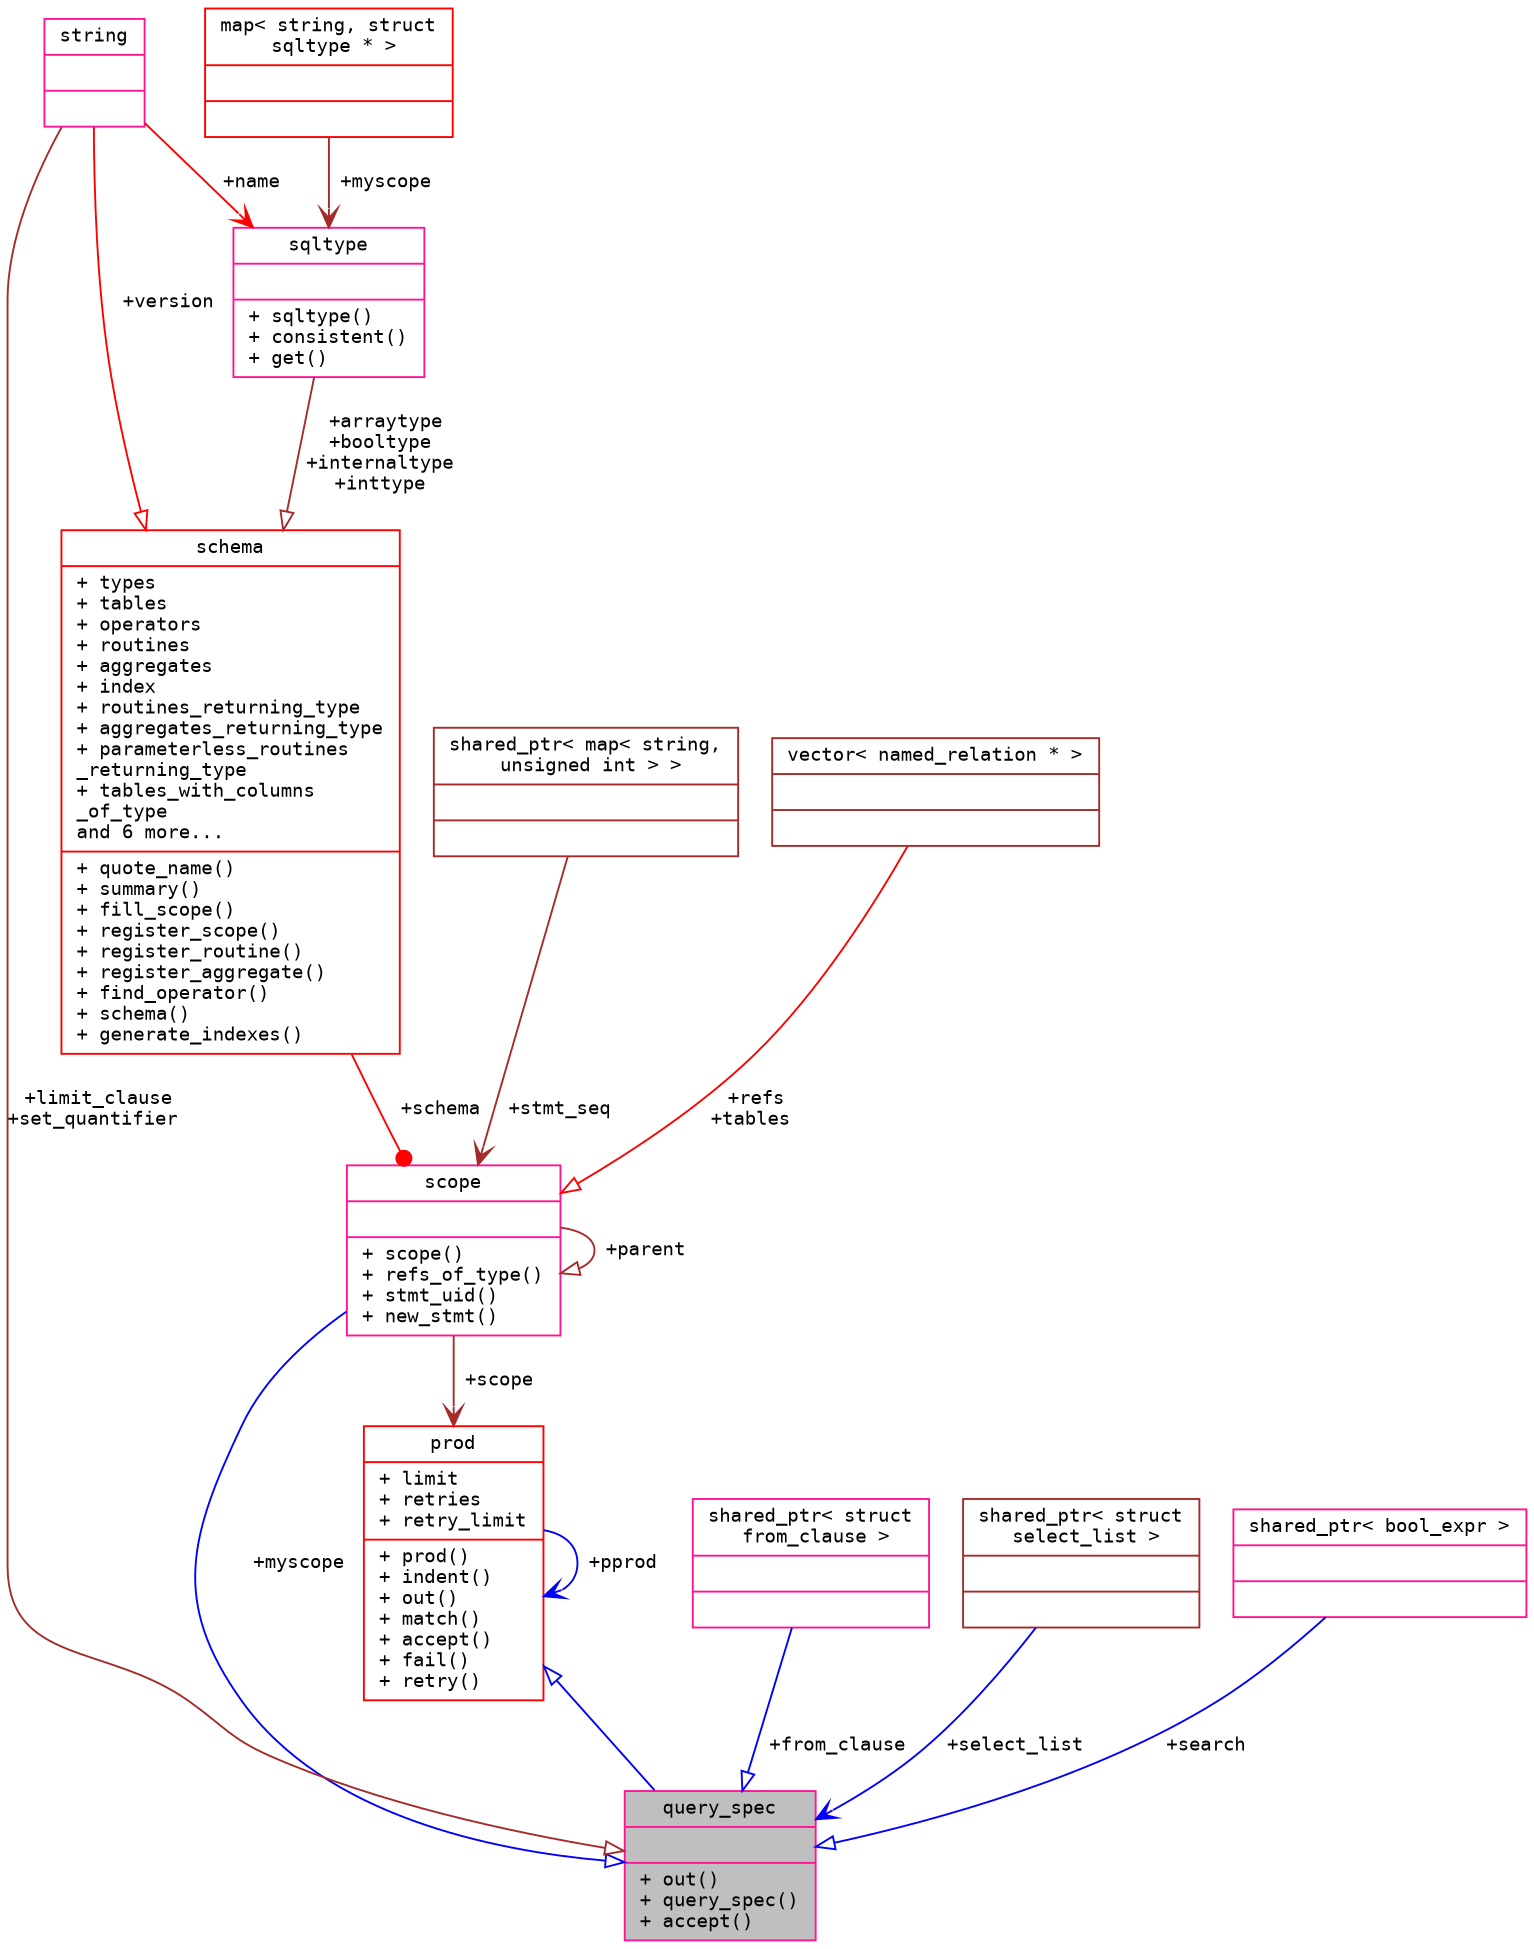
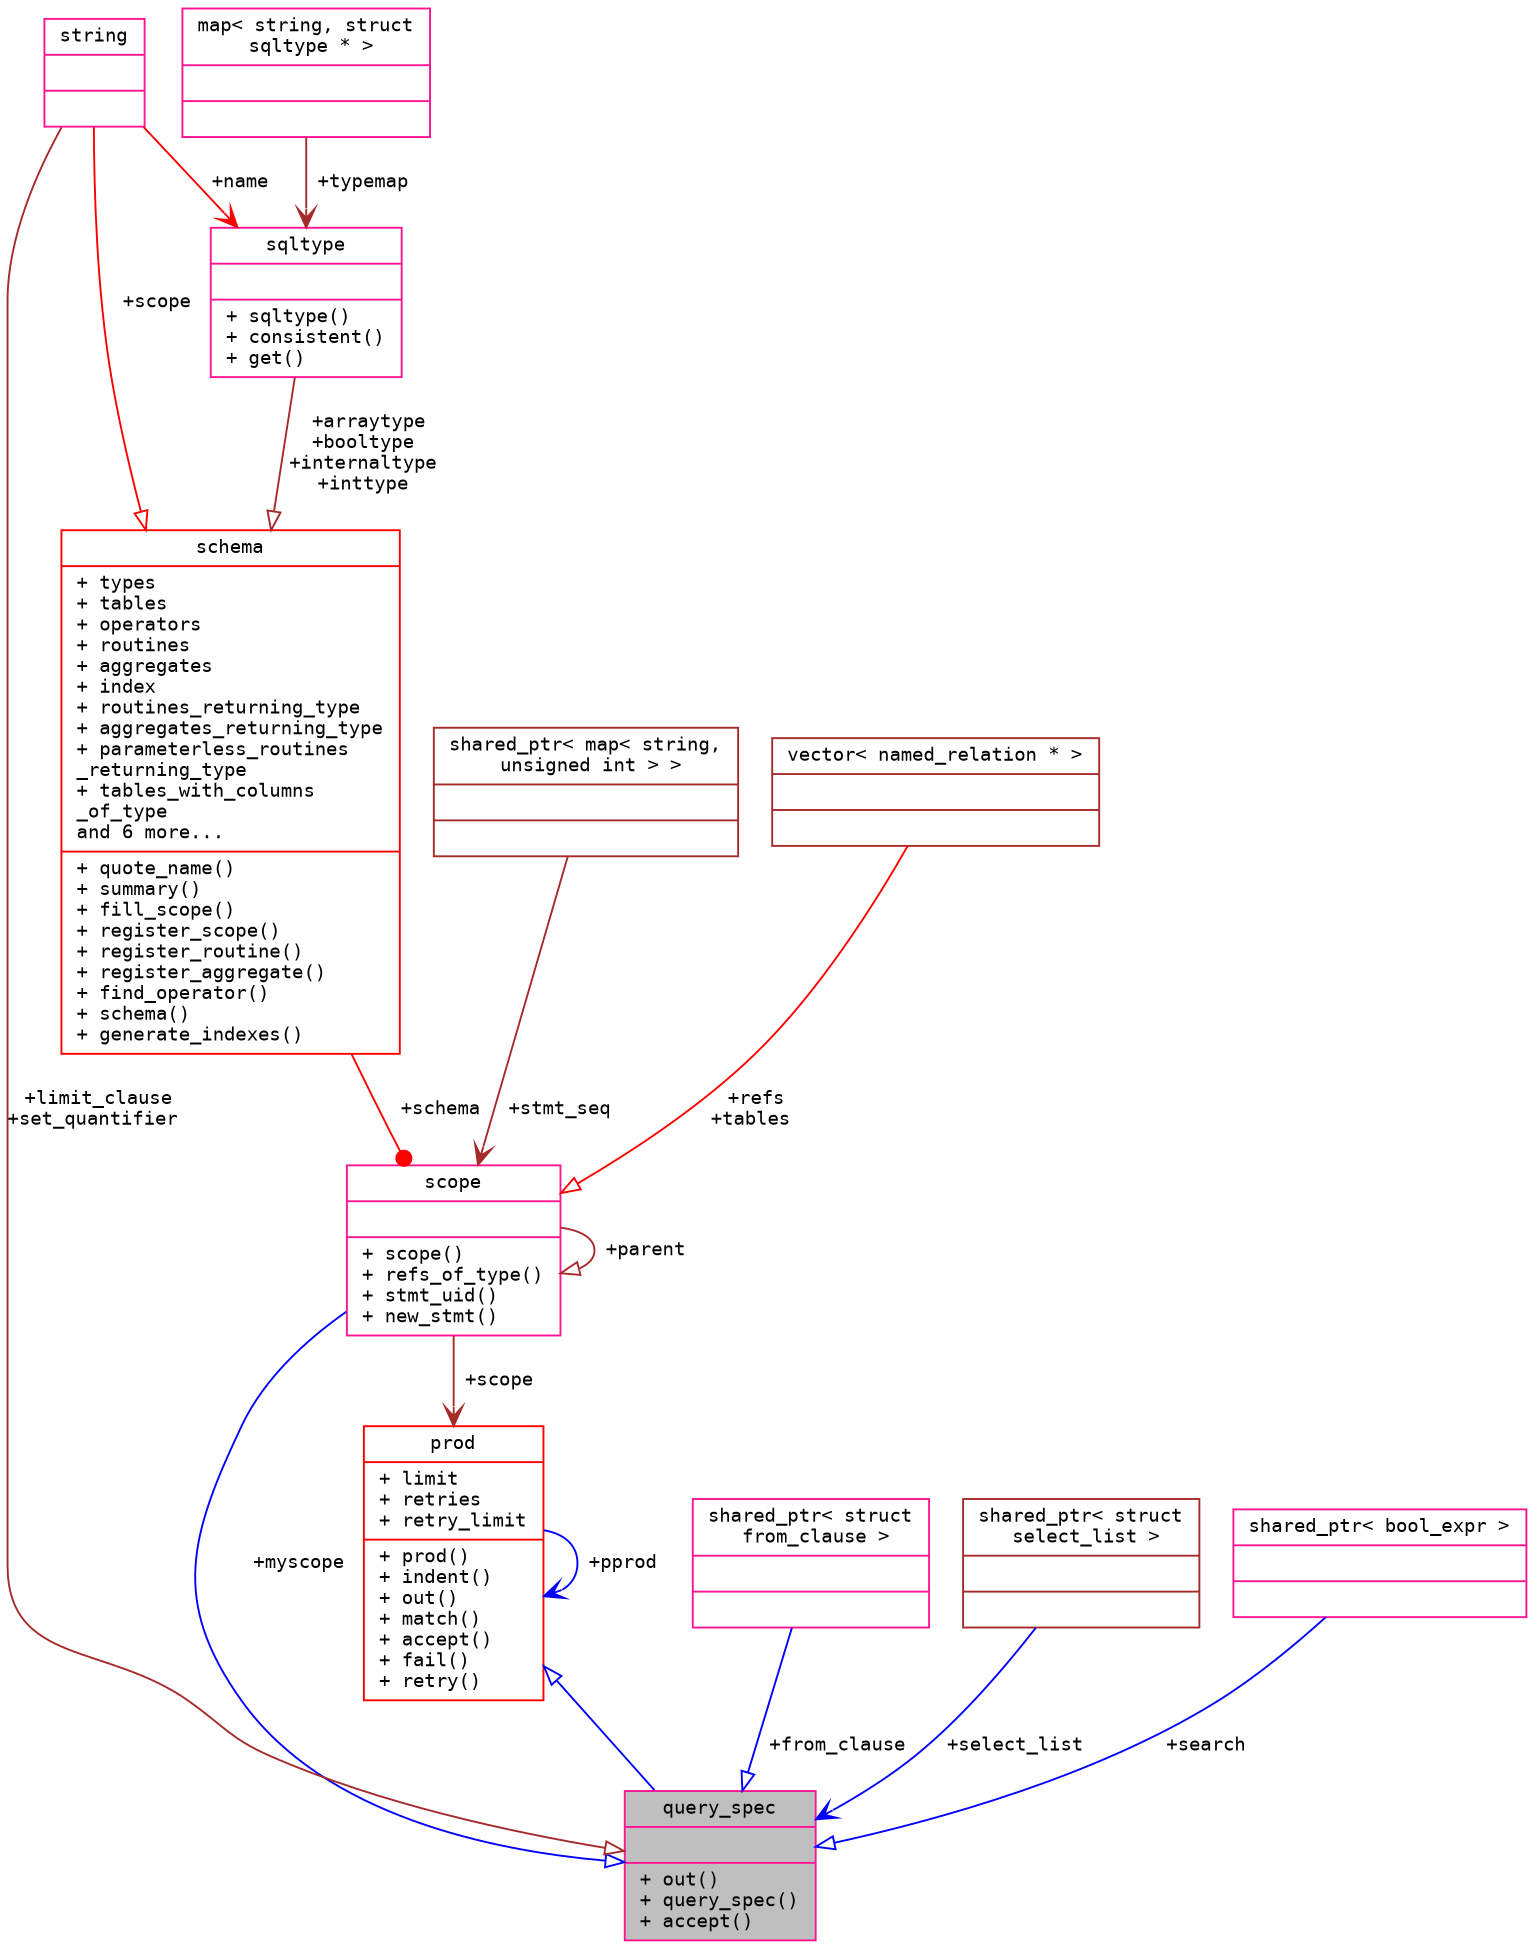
node "map< string, struct": color red -> deeppink
edge "map< string, struct" -> "sqltype": label " +myscope" -> " +typemap"
edge "string" -> "schema": label " +version" -> " +scope"
